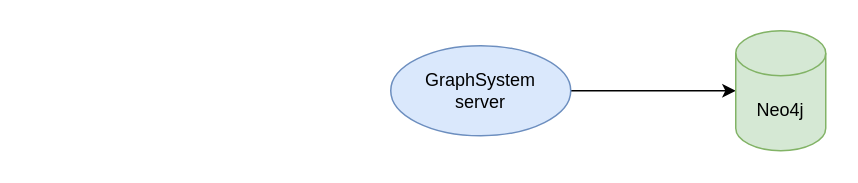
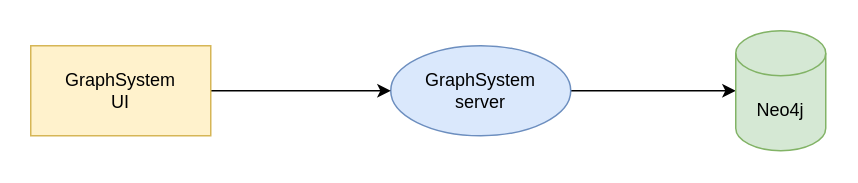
node "GraphSystem UI": added
edge "GraphSystem UI" -> "GraphSystem server": added
